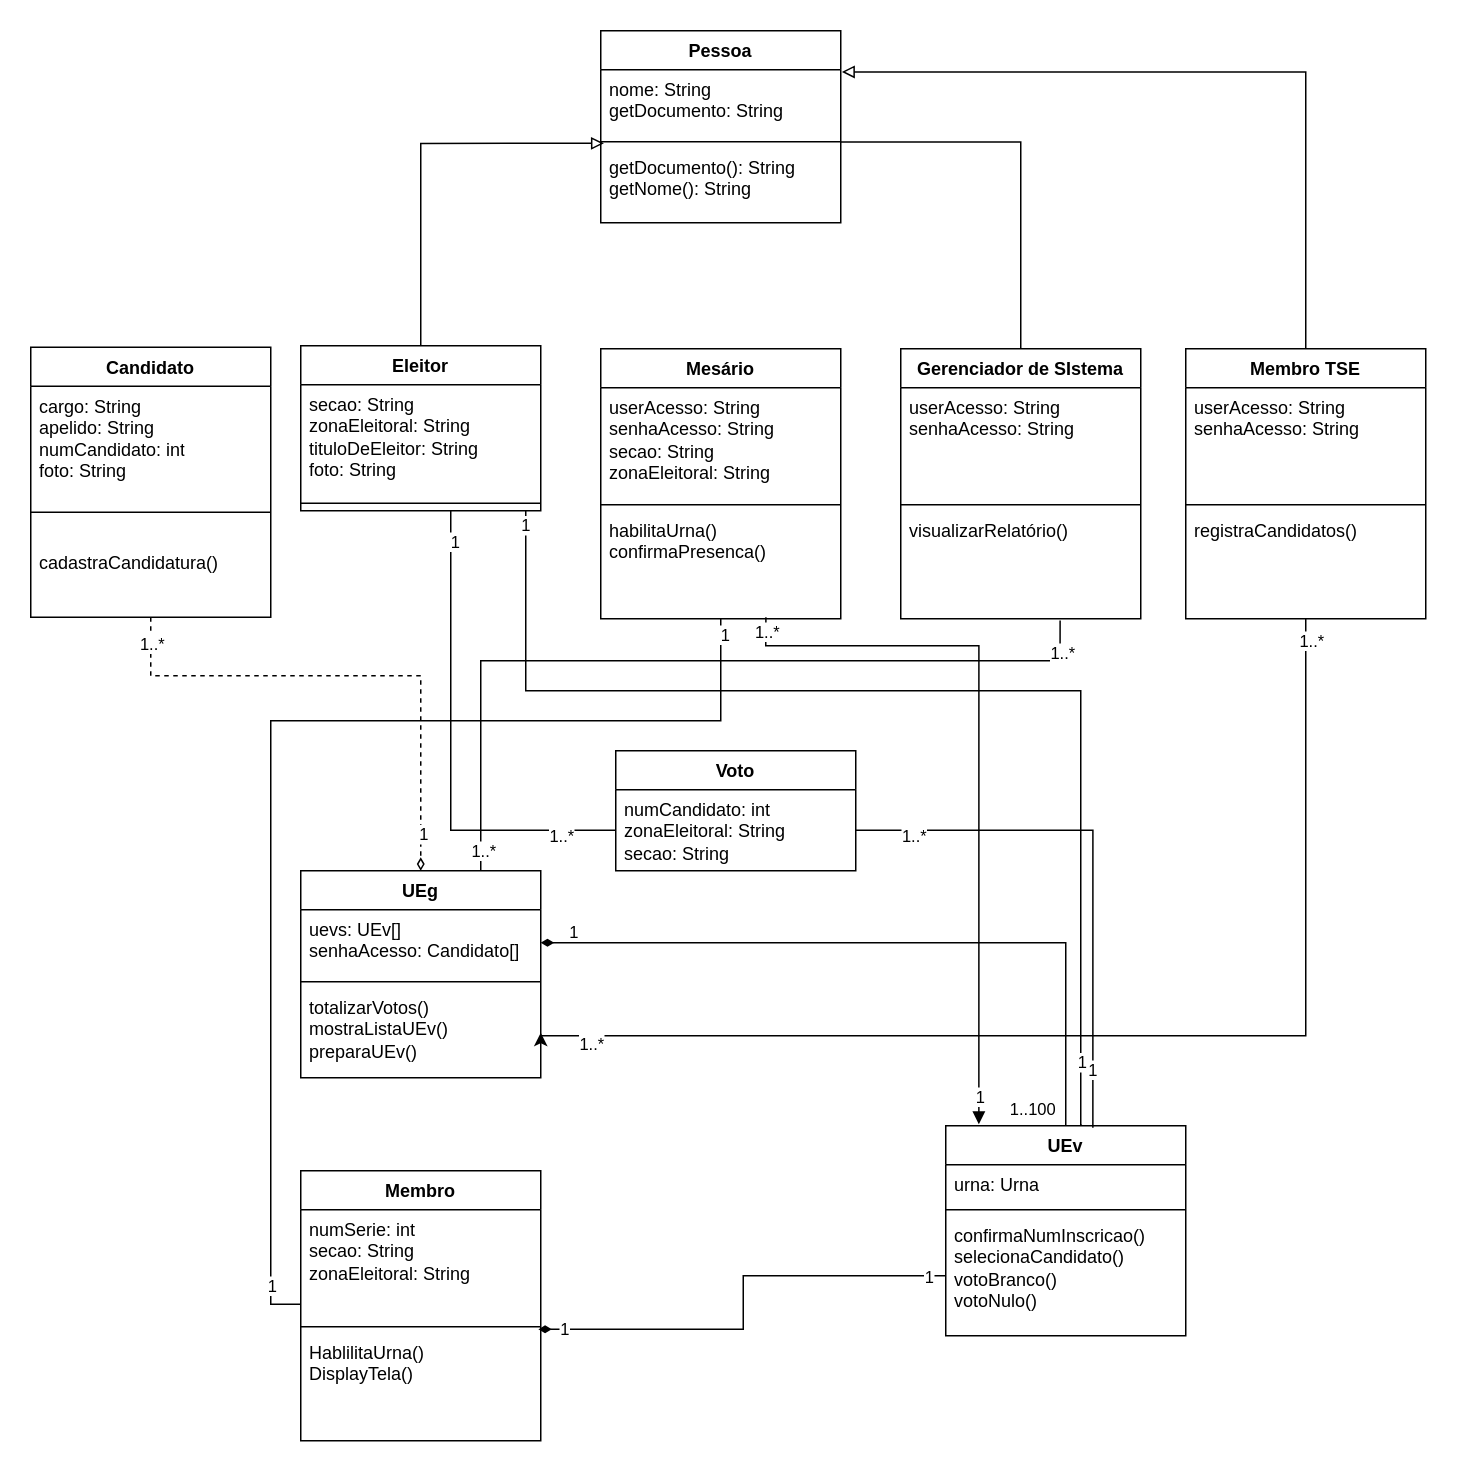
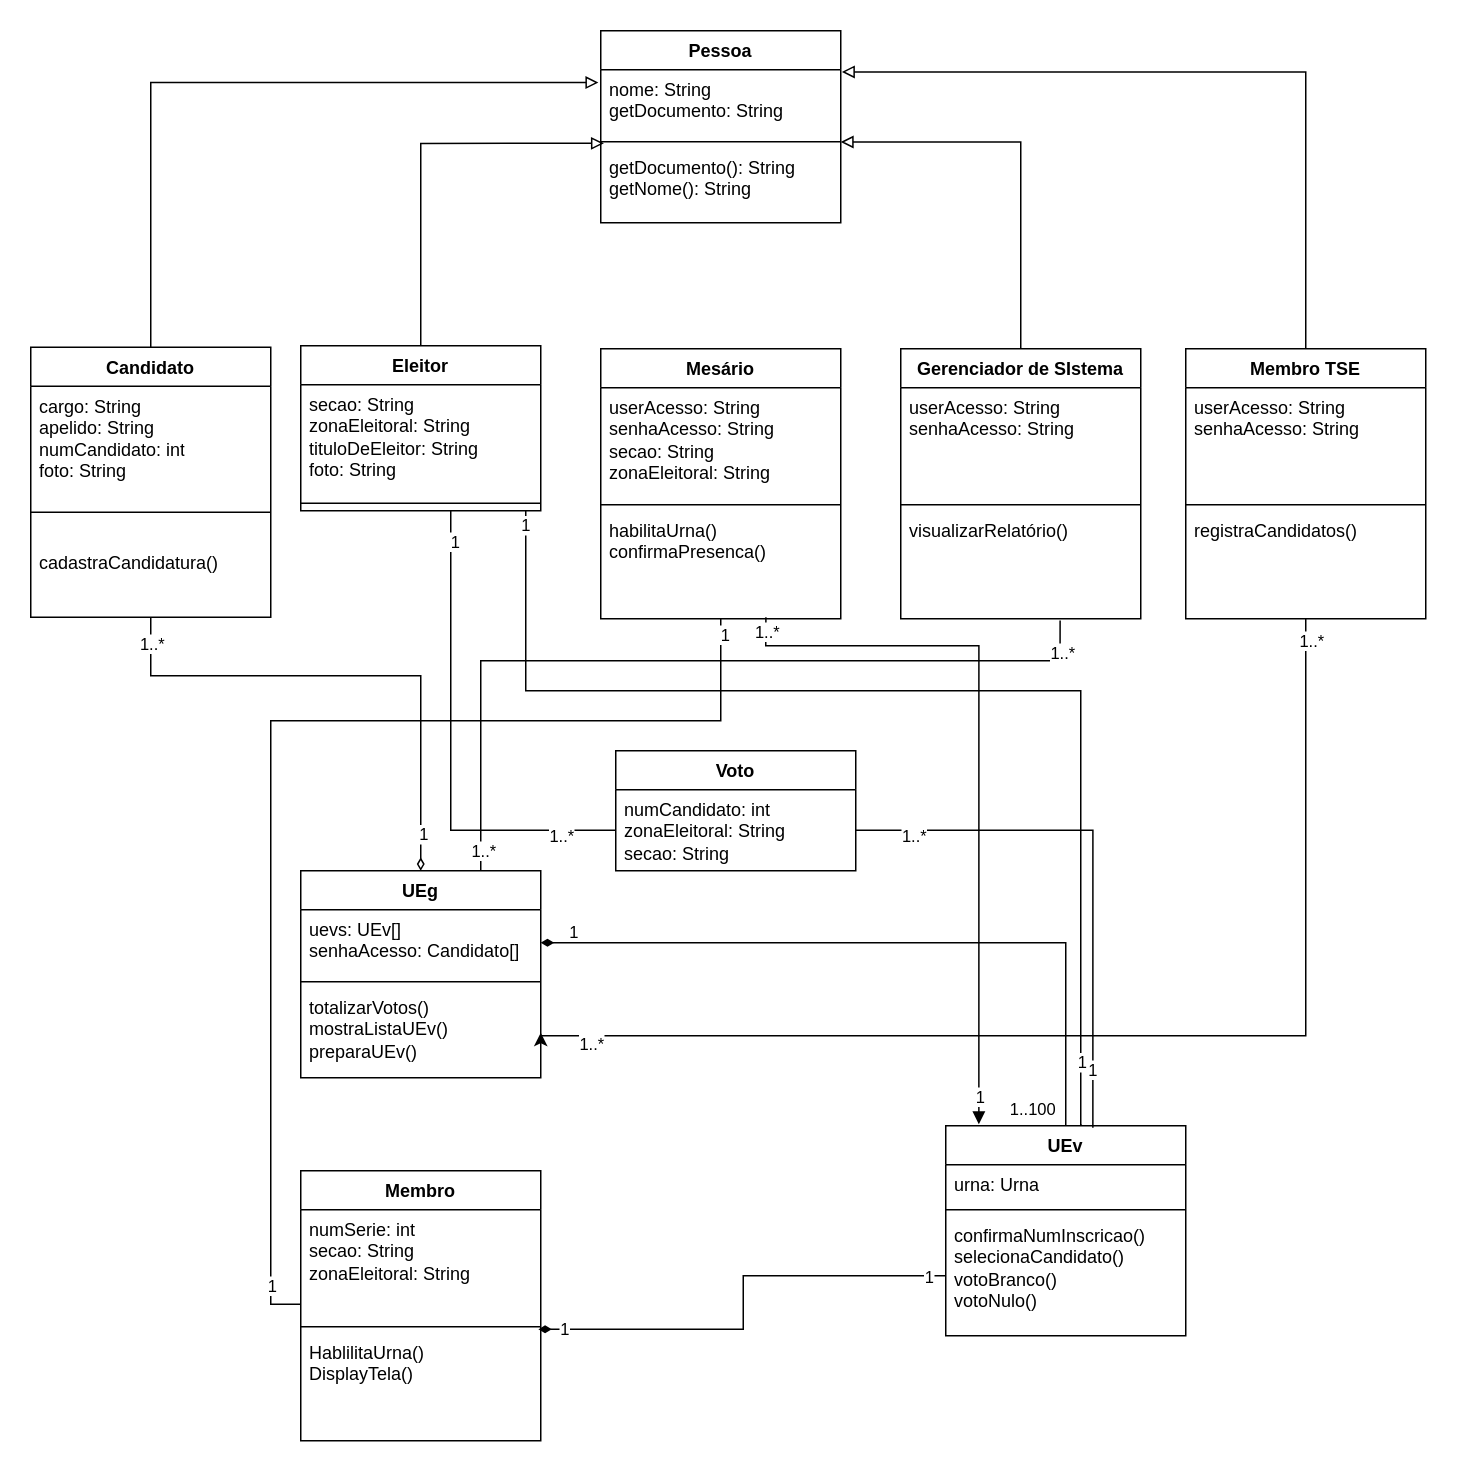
edge "Candidato" -> "nome: String getDocumento: String": added
edge "getDocumento(): String getNome(): String" -- "Gerenciador de SIstema": arrowhead none -> block
edge "Candidato" -> "UEg": style dashed -> solid
